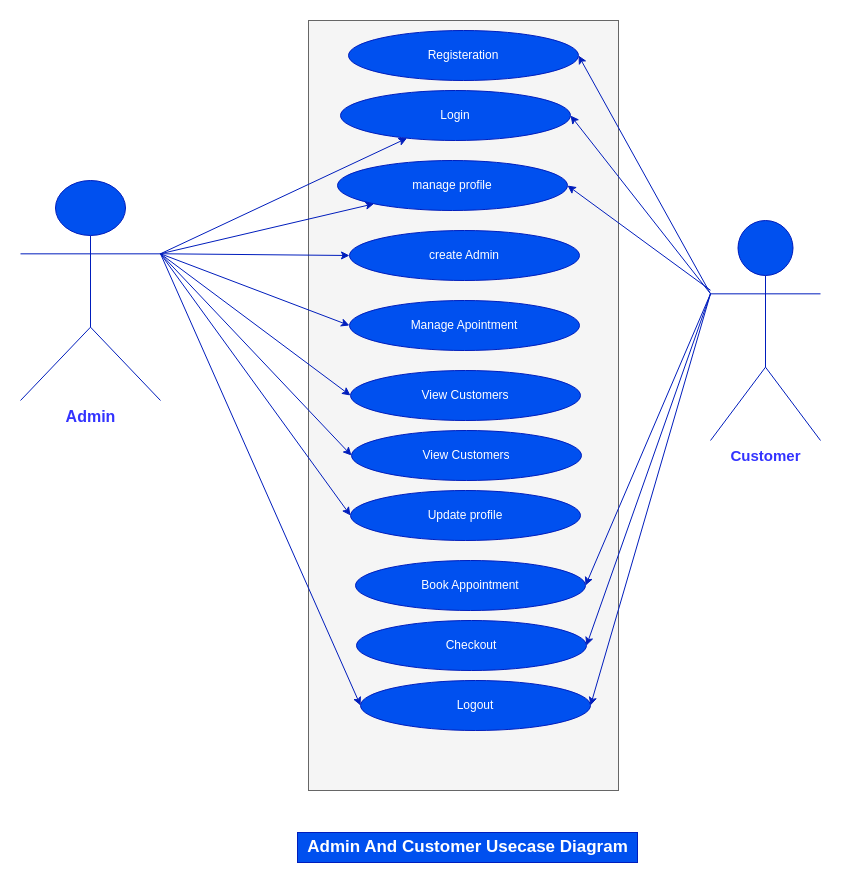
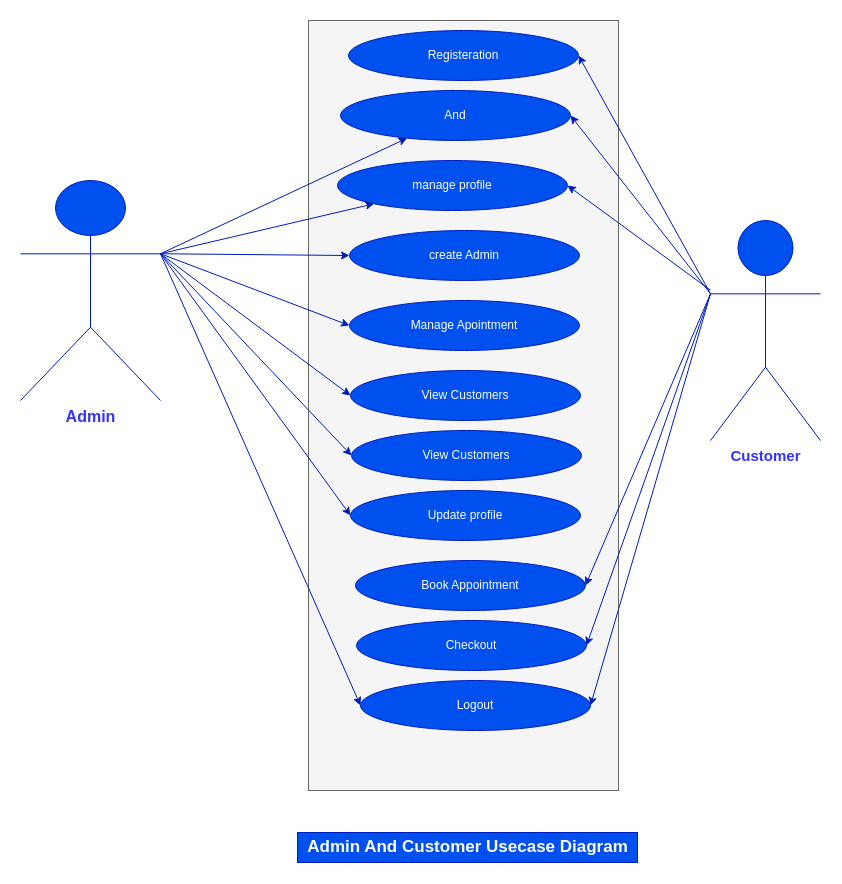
node "Login": label "Login" -> "And"
